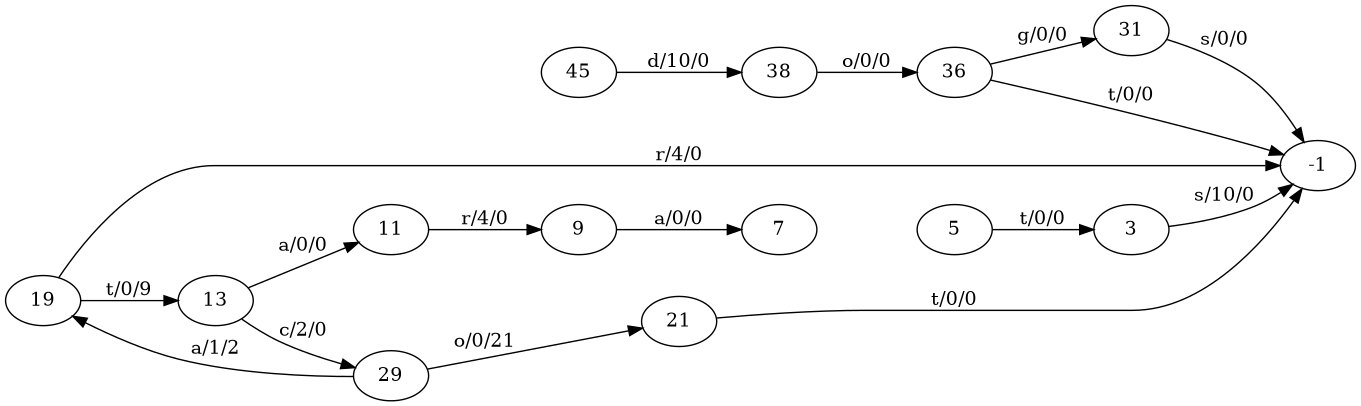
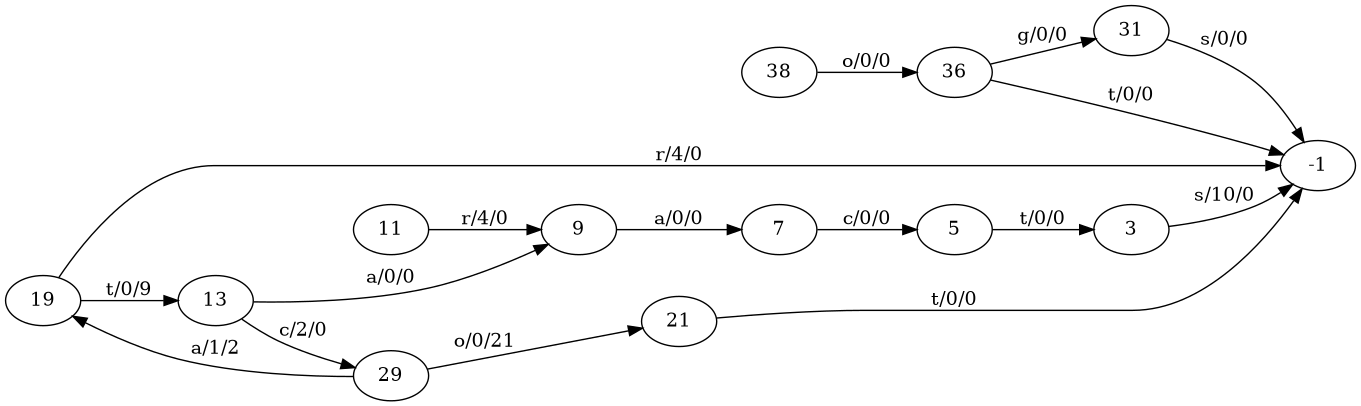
node "45": removed
edge "7" -> "5": added, label "c/0/0"
edge "13" -> "11": now "13" -> "9"
